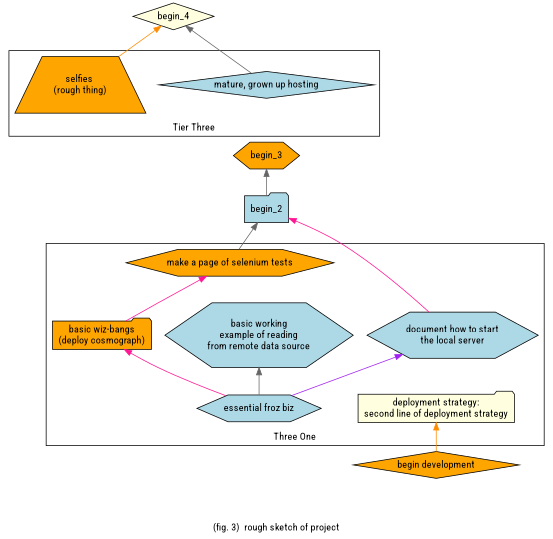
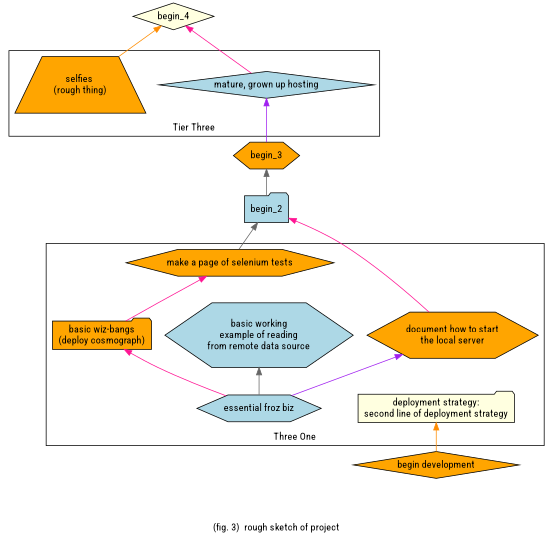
edge "mature, grown up hosting" -> "begin_4": color gray40 -> deeppink
edge "begin_3" -> "mature, grown up hosting": added
node "document how to start the local server": fillcolor lightblue -> orange
